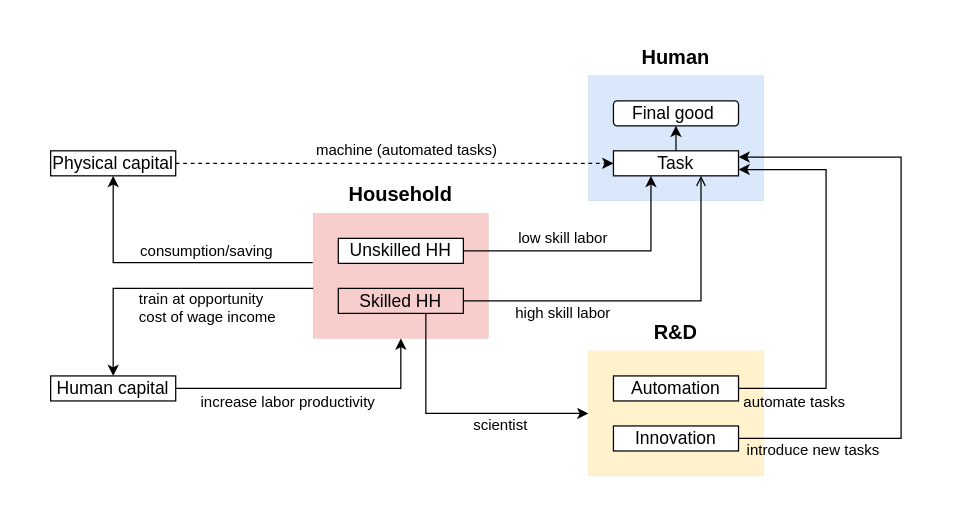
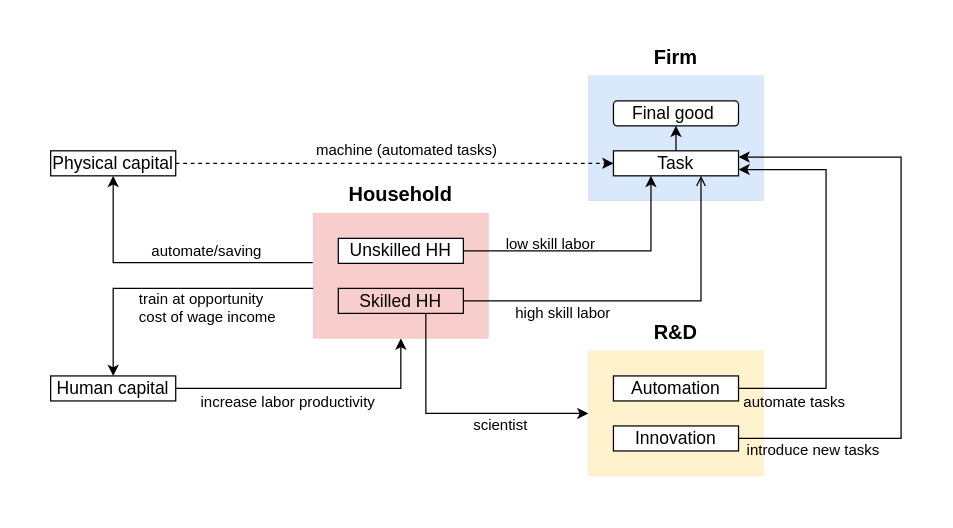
node "Human": label "Human" -> "Firm"
node "low skill labor": moved (563, 238) -> (551, 244)
node "consumption/saving": label "consumption/saving" -> "automate/saving"
